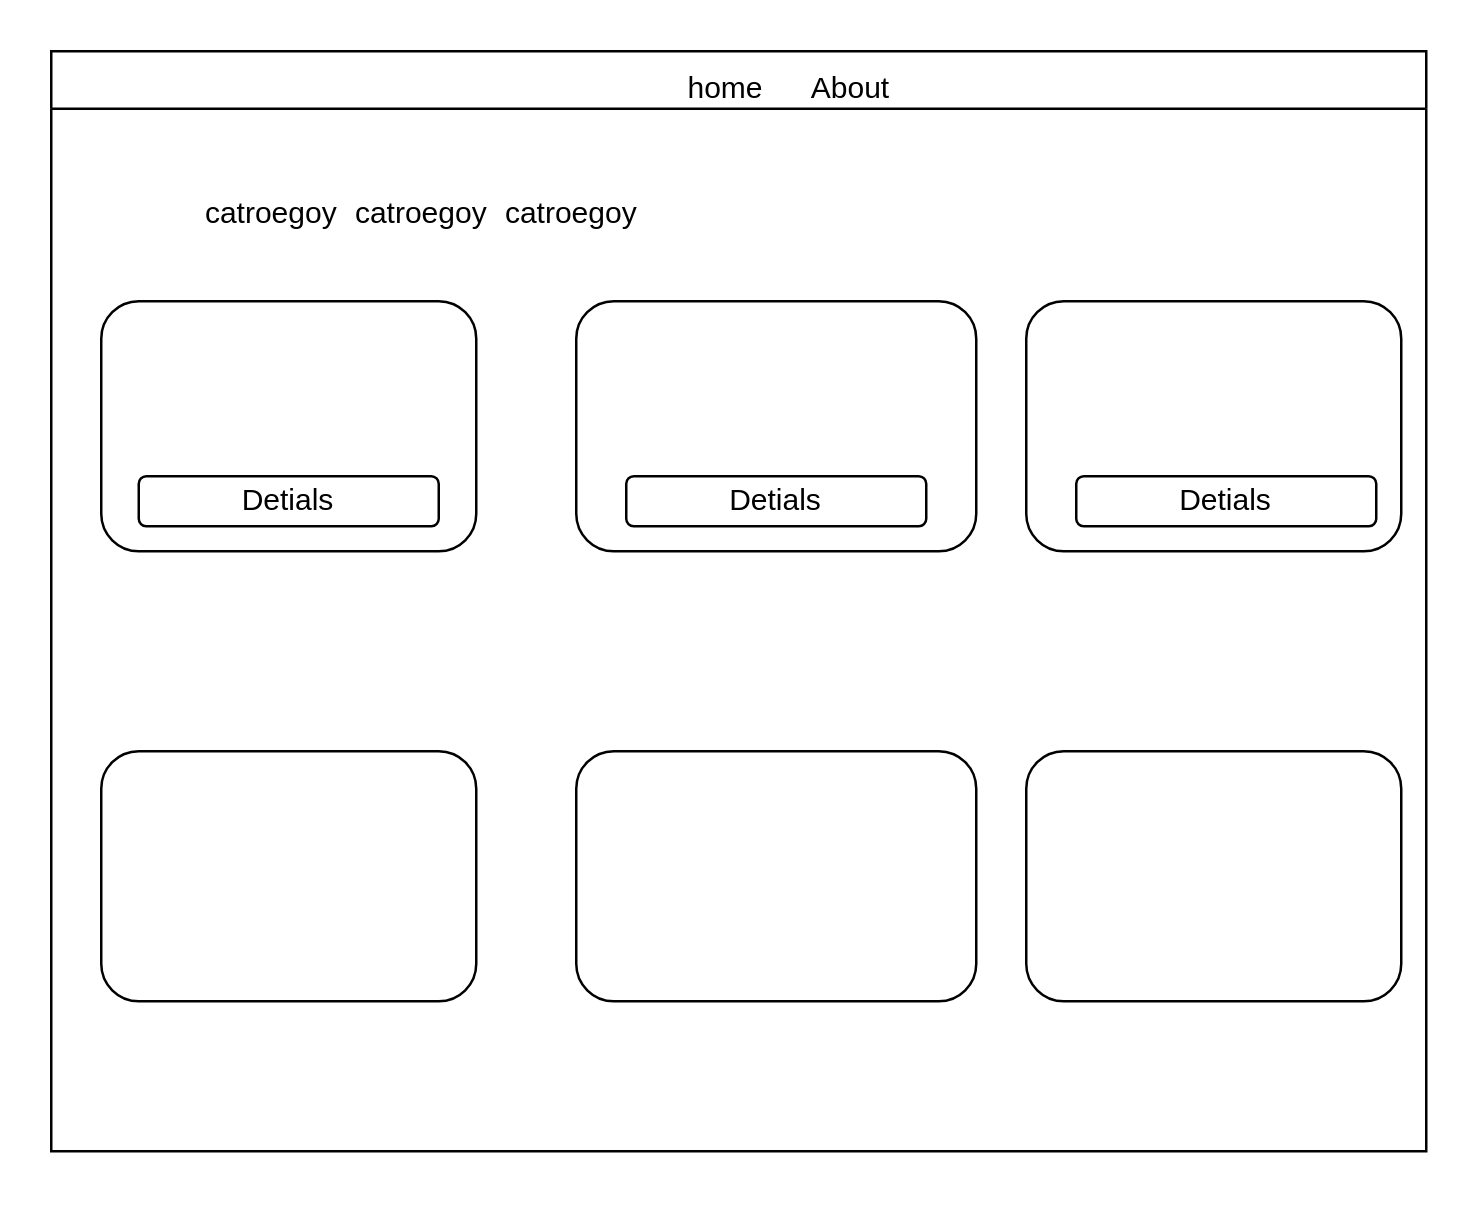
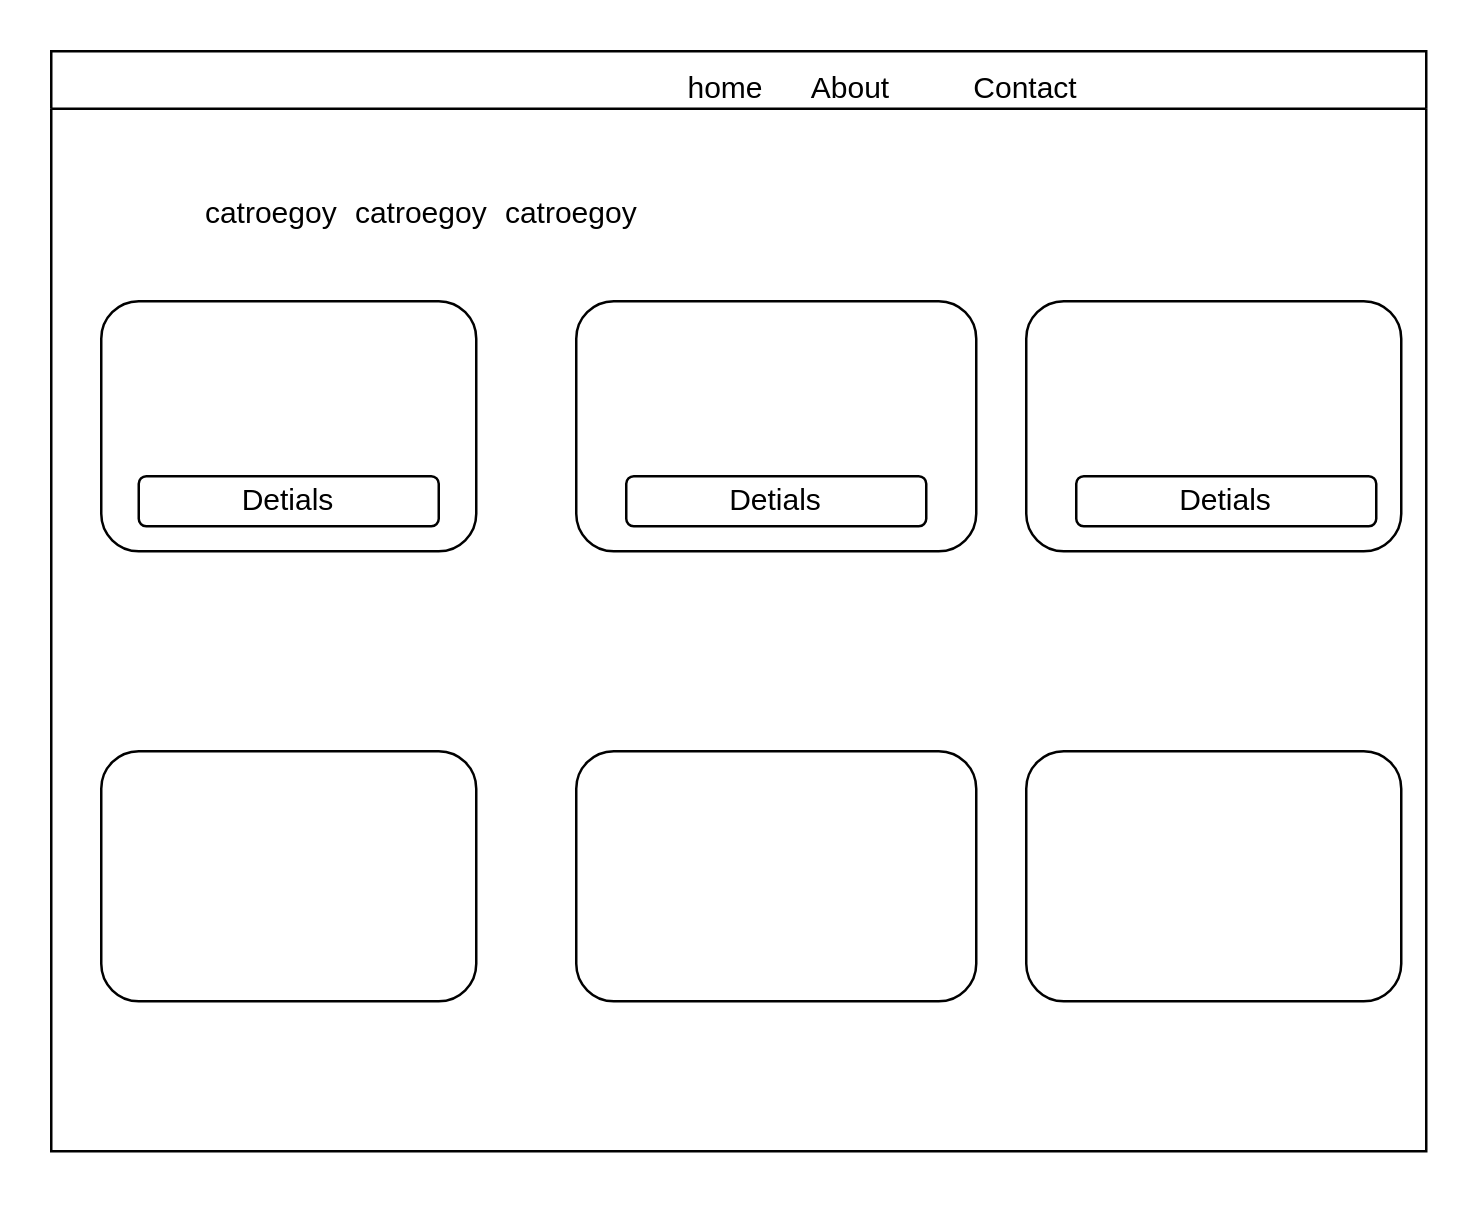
node "Contact": added
